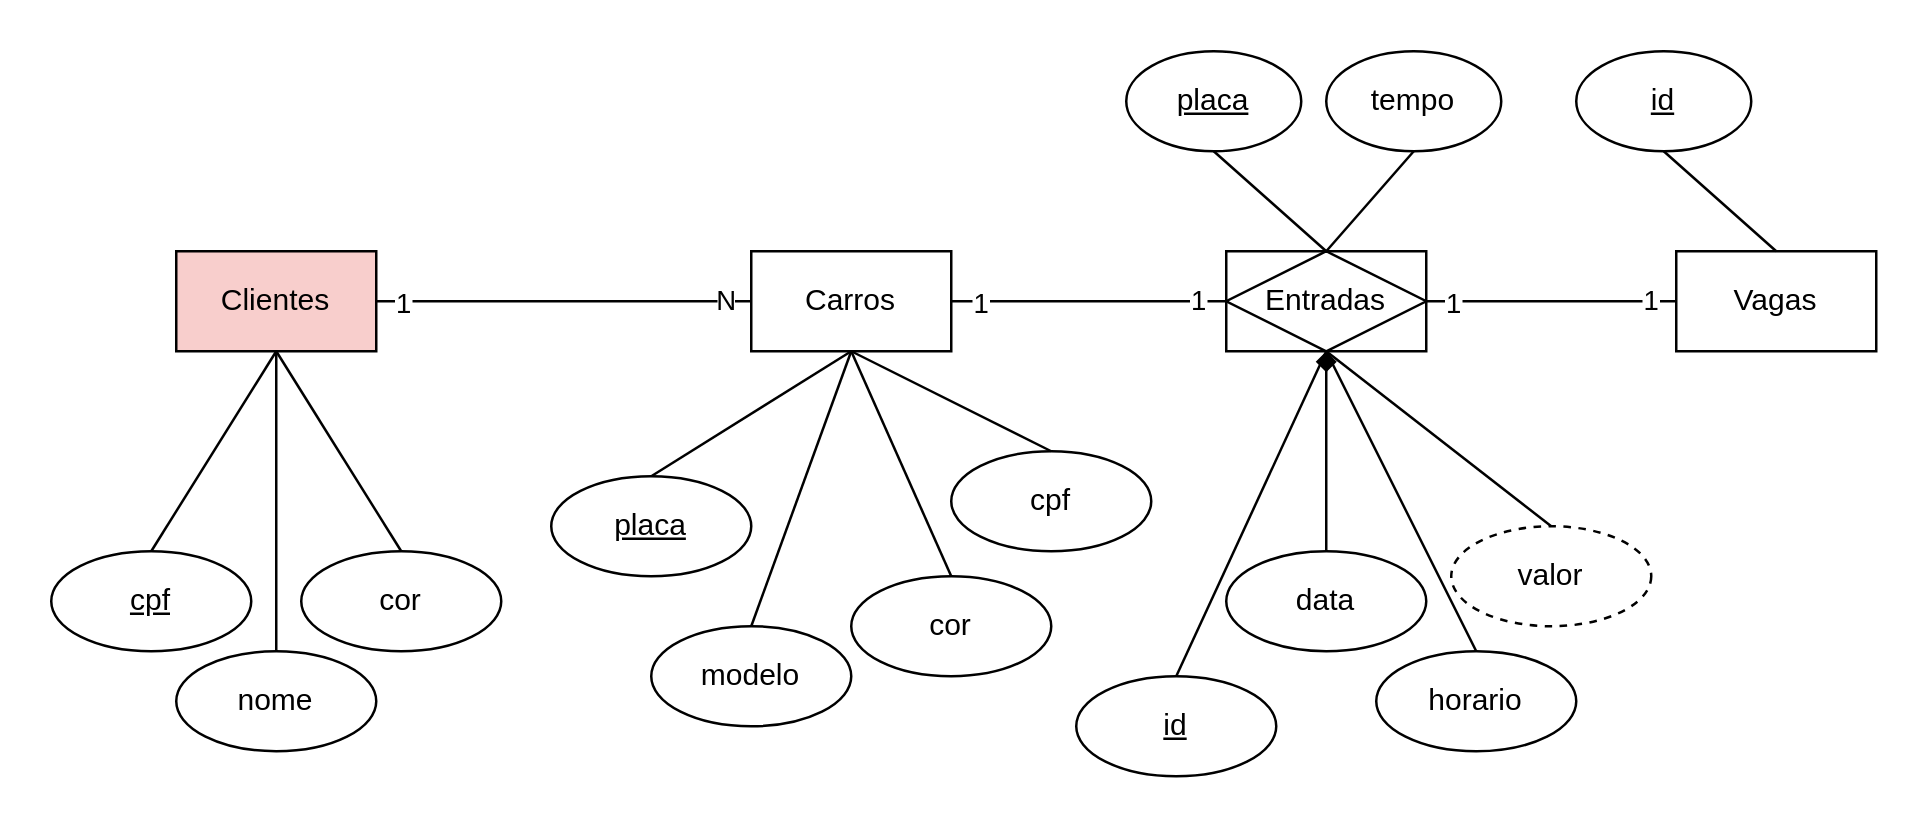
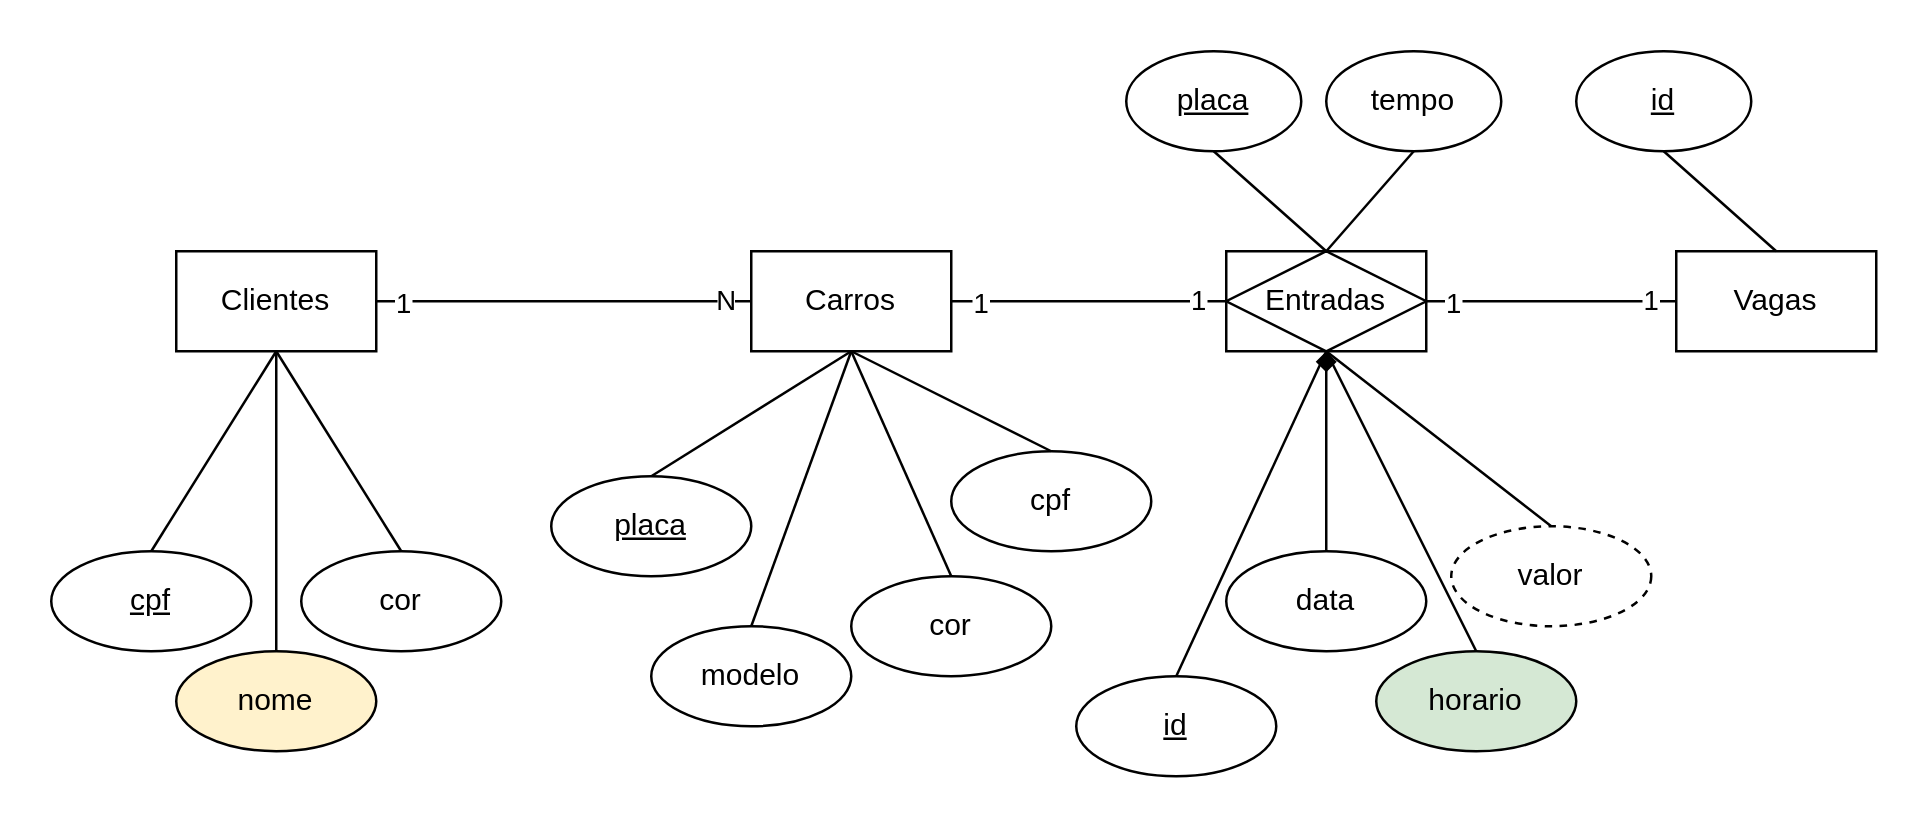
node "Clientes": fillcolor #f8cecc -> #ffffff
node "nome": fillcolor #ffffff -> #fff2cc
node "horario": fillcolor #ffffff -> #d5e8d4
